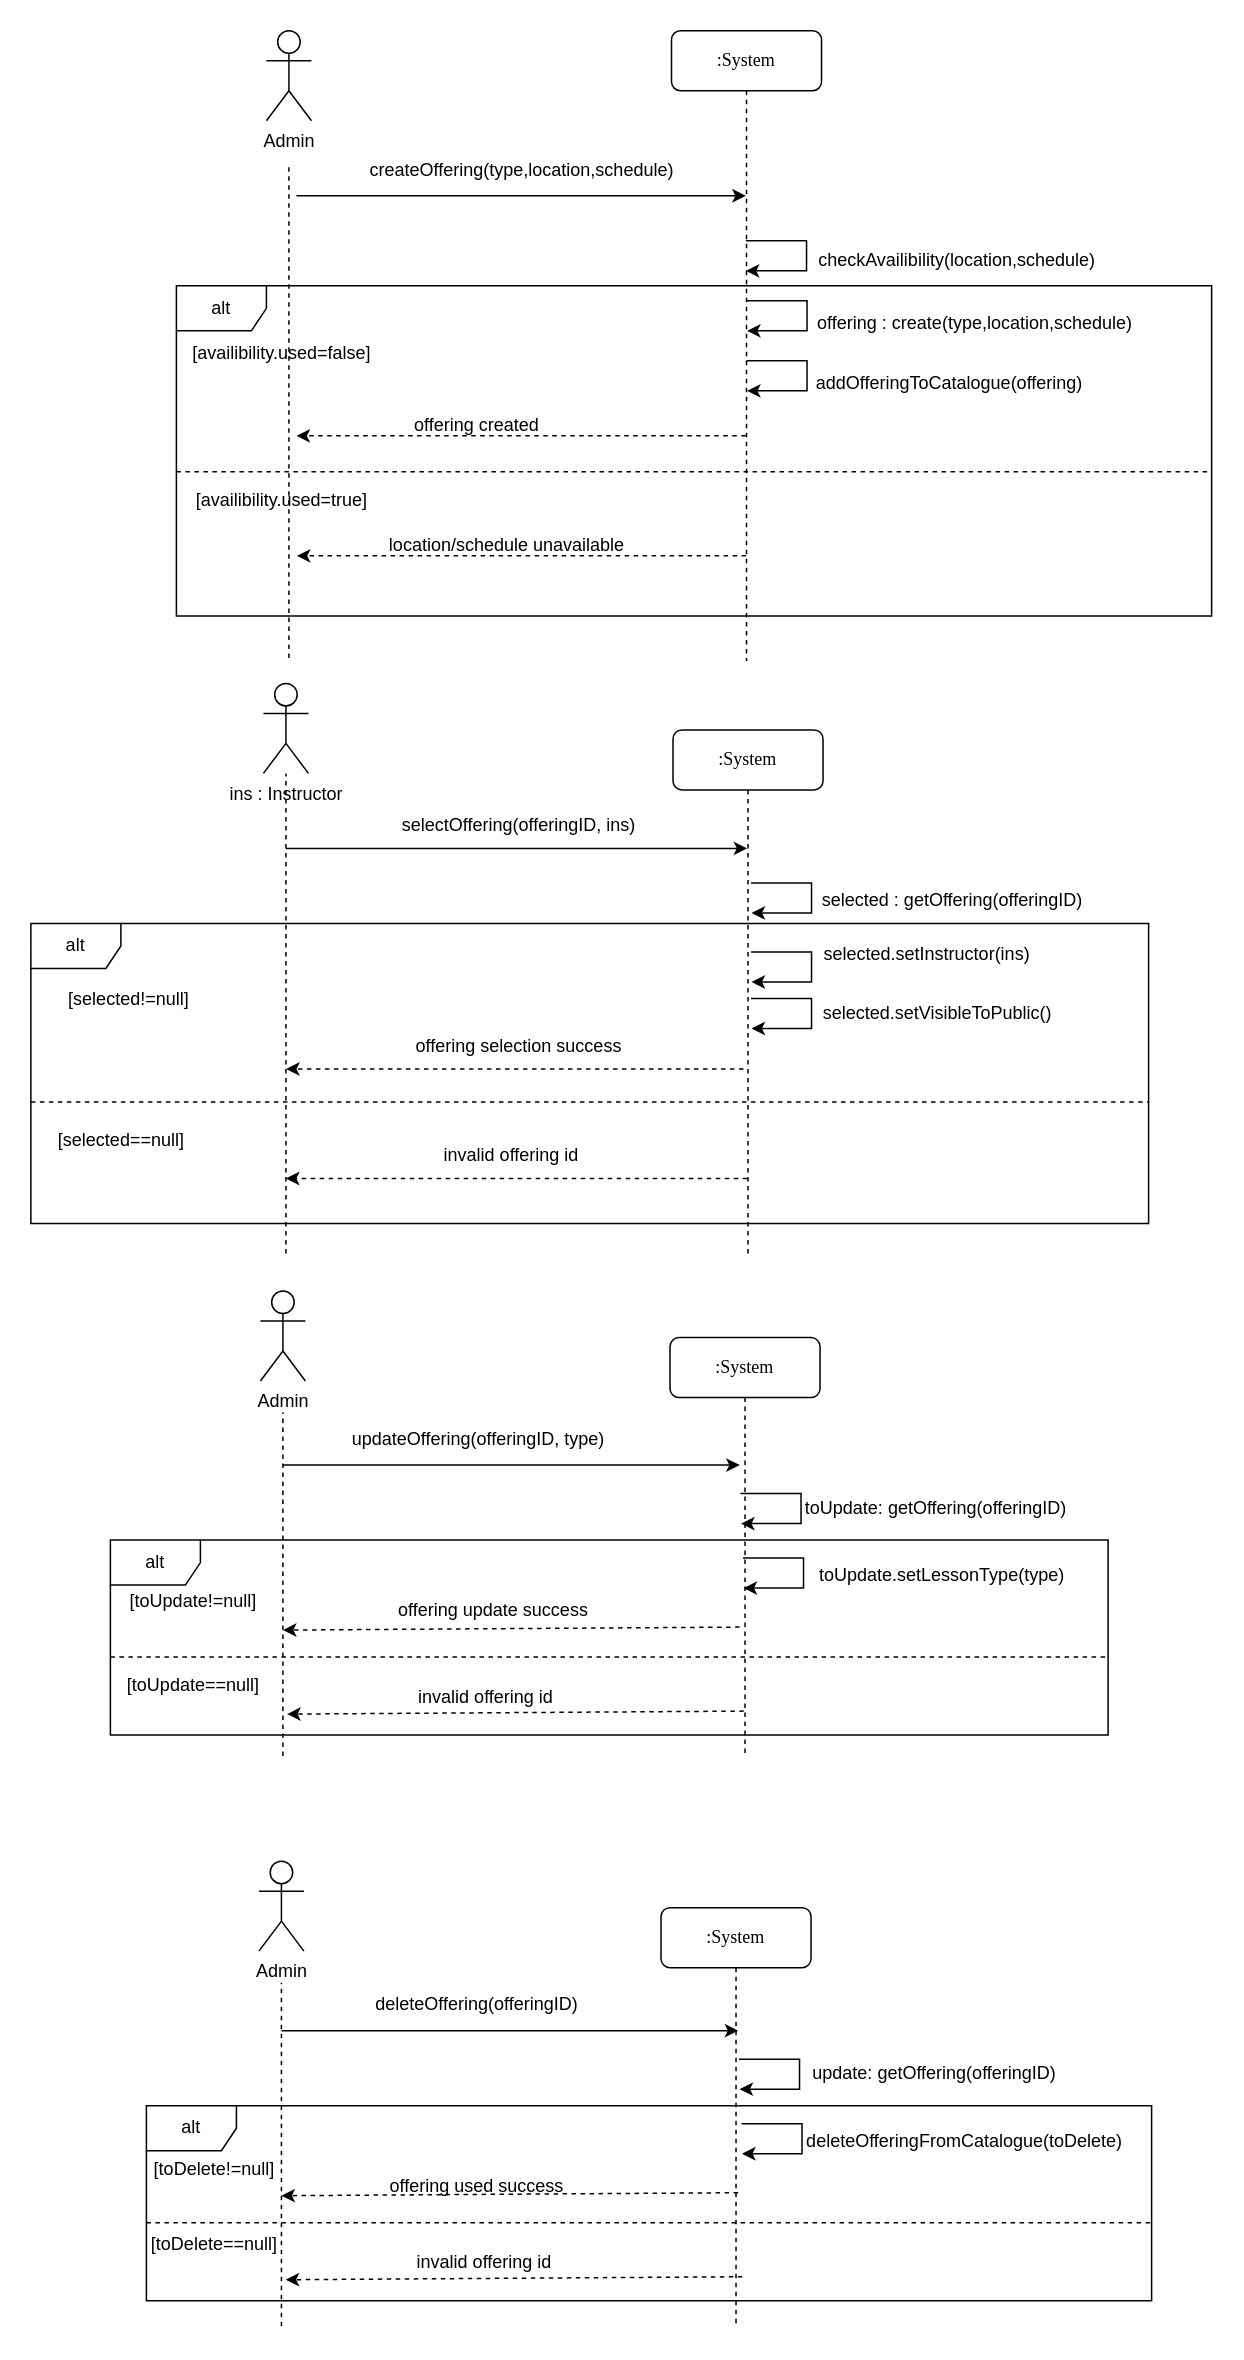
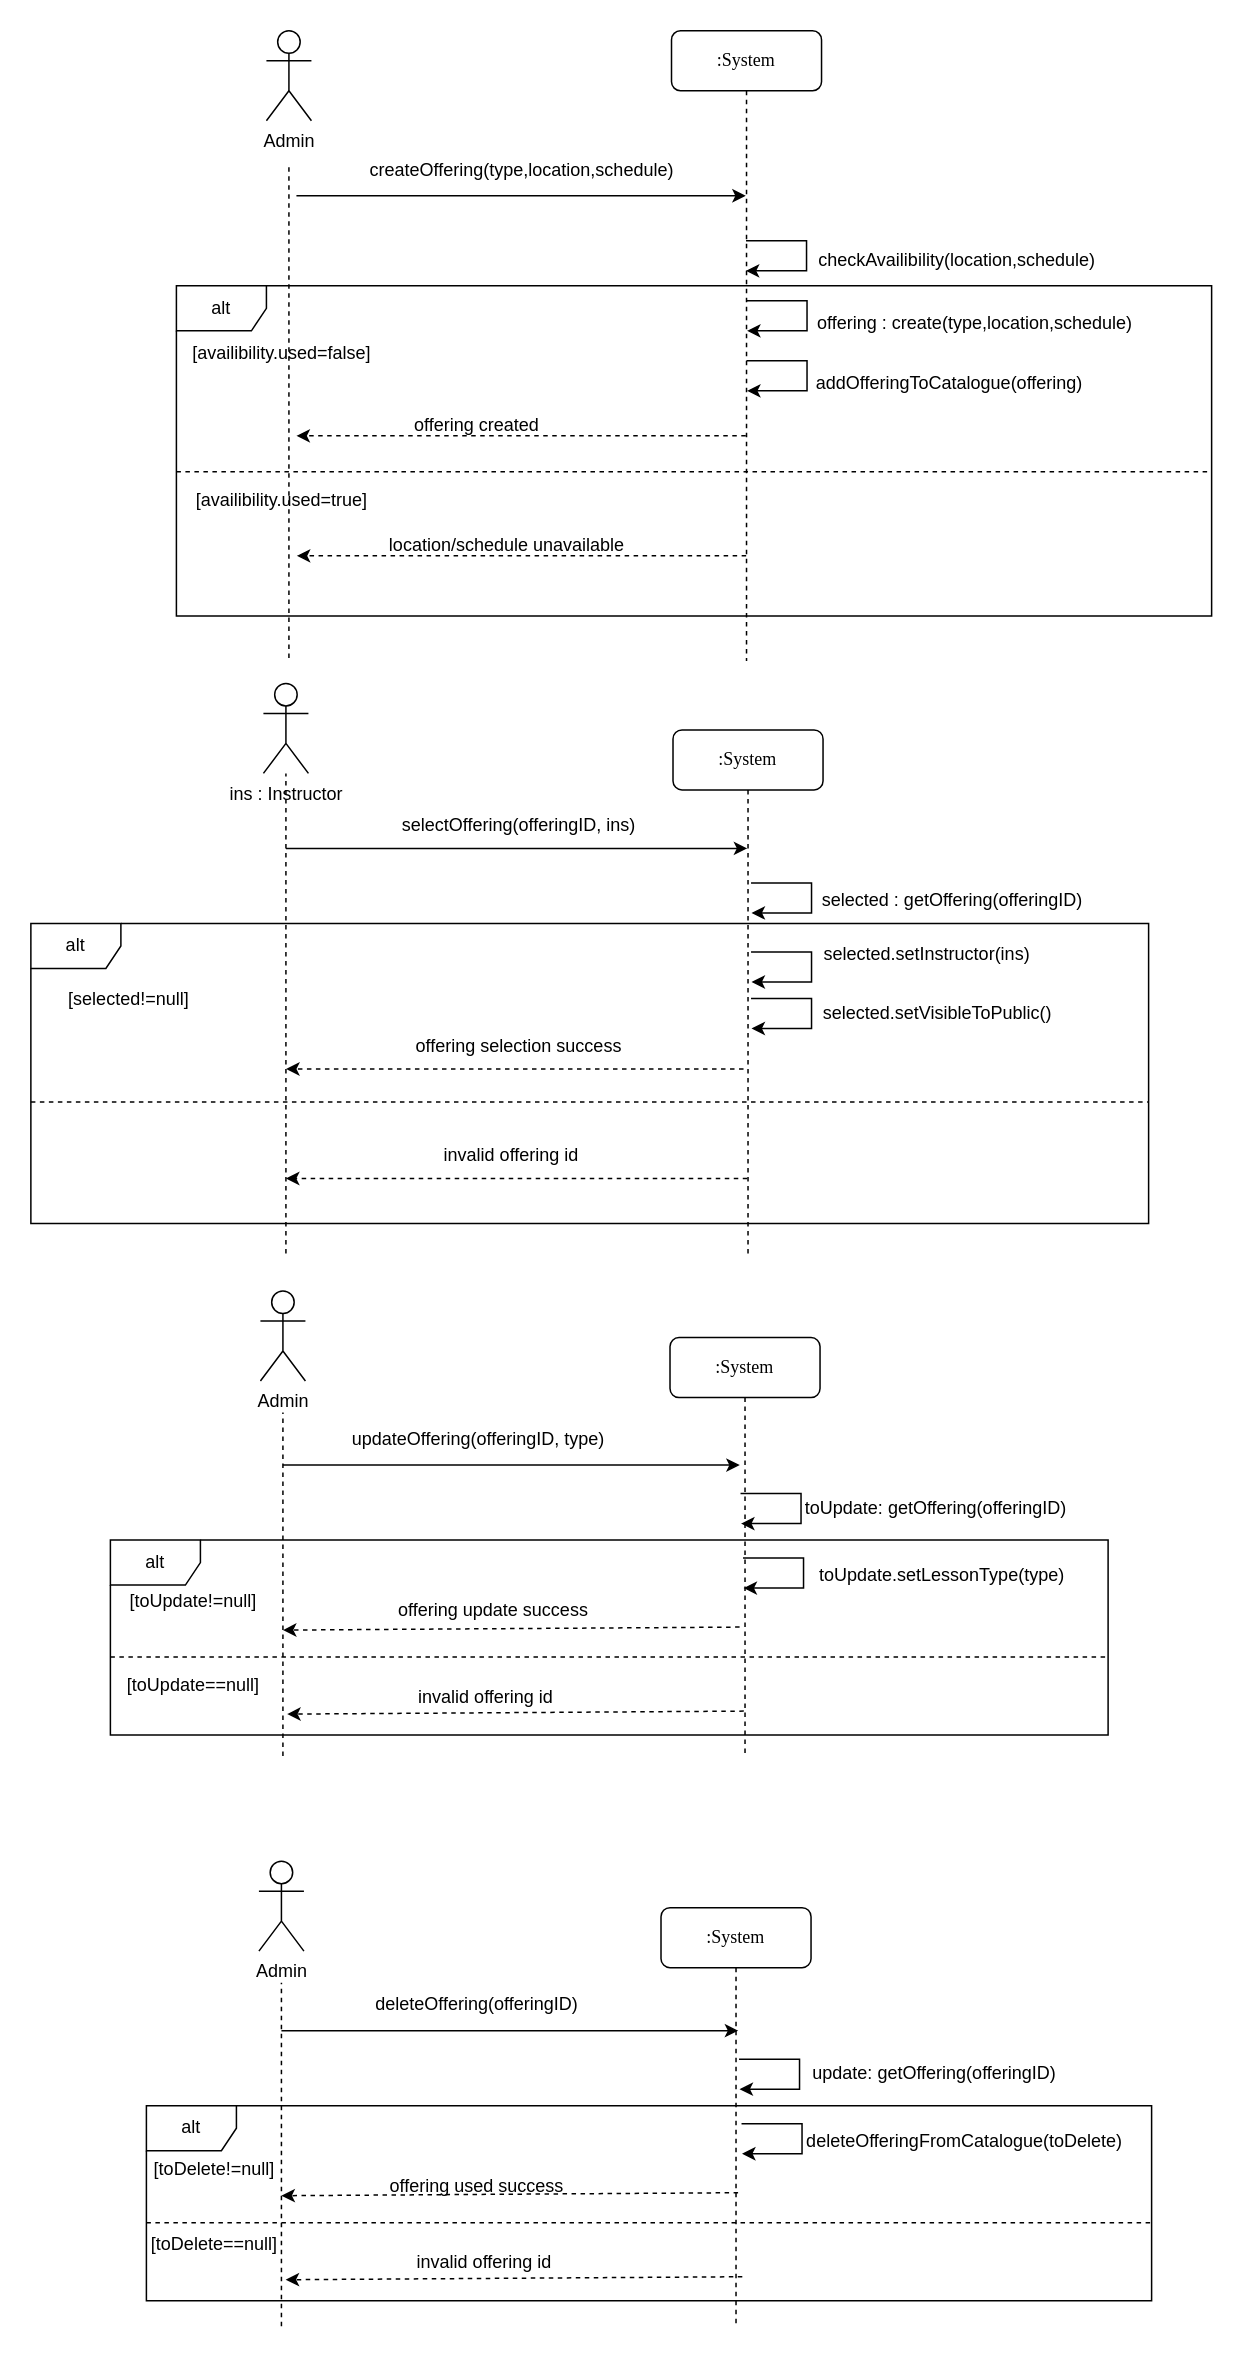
node "[selected==null]": removed
